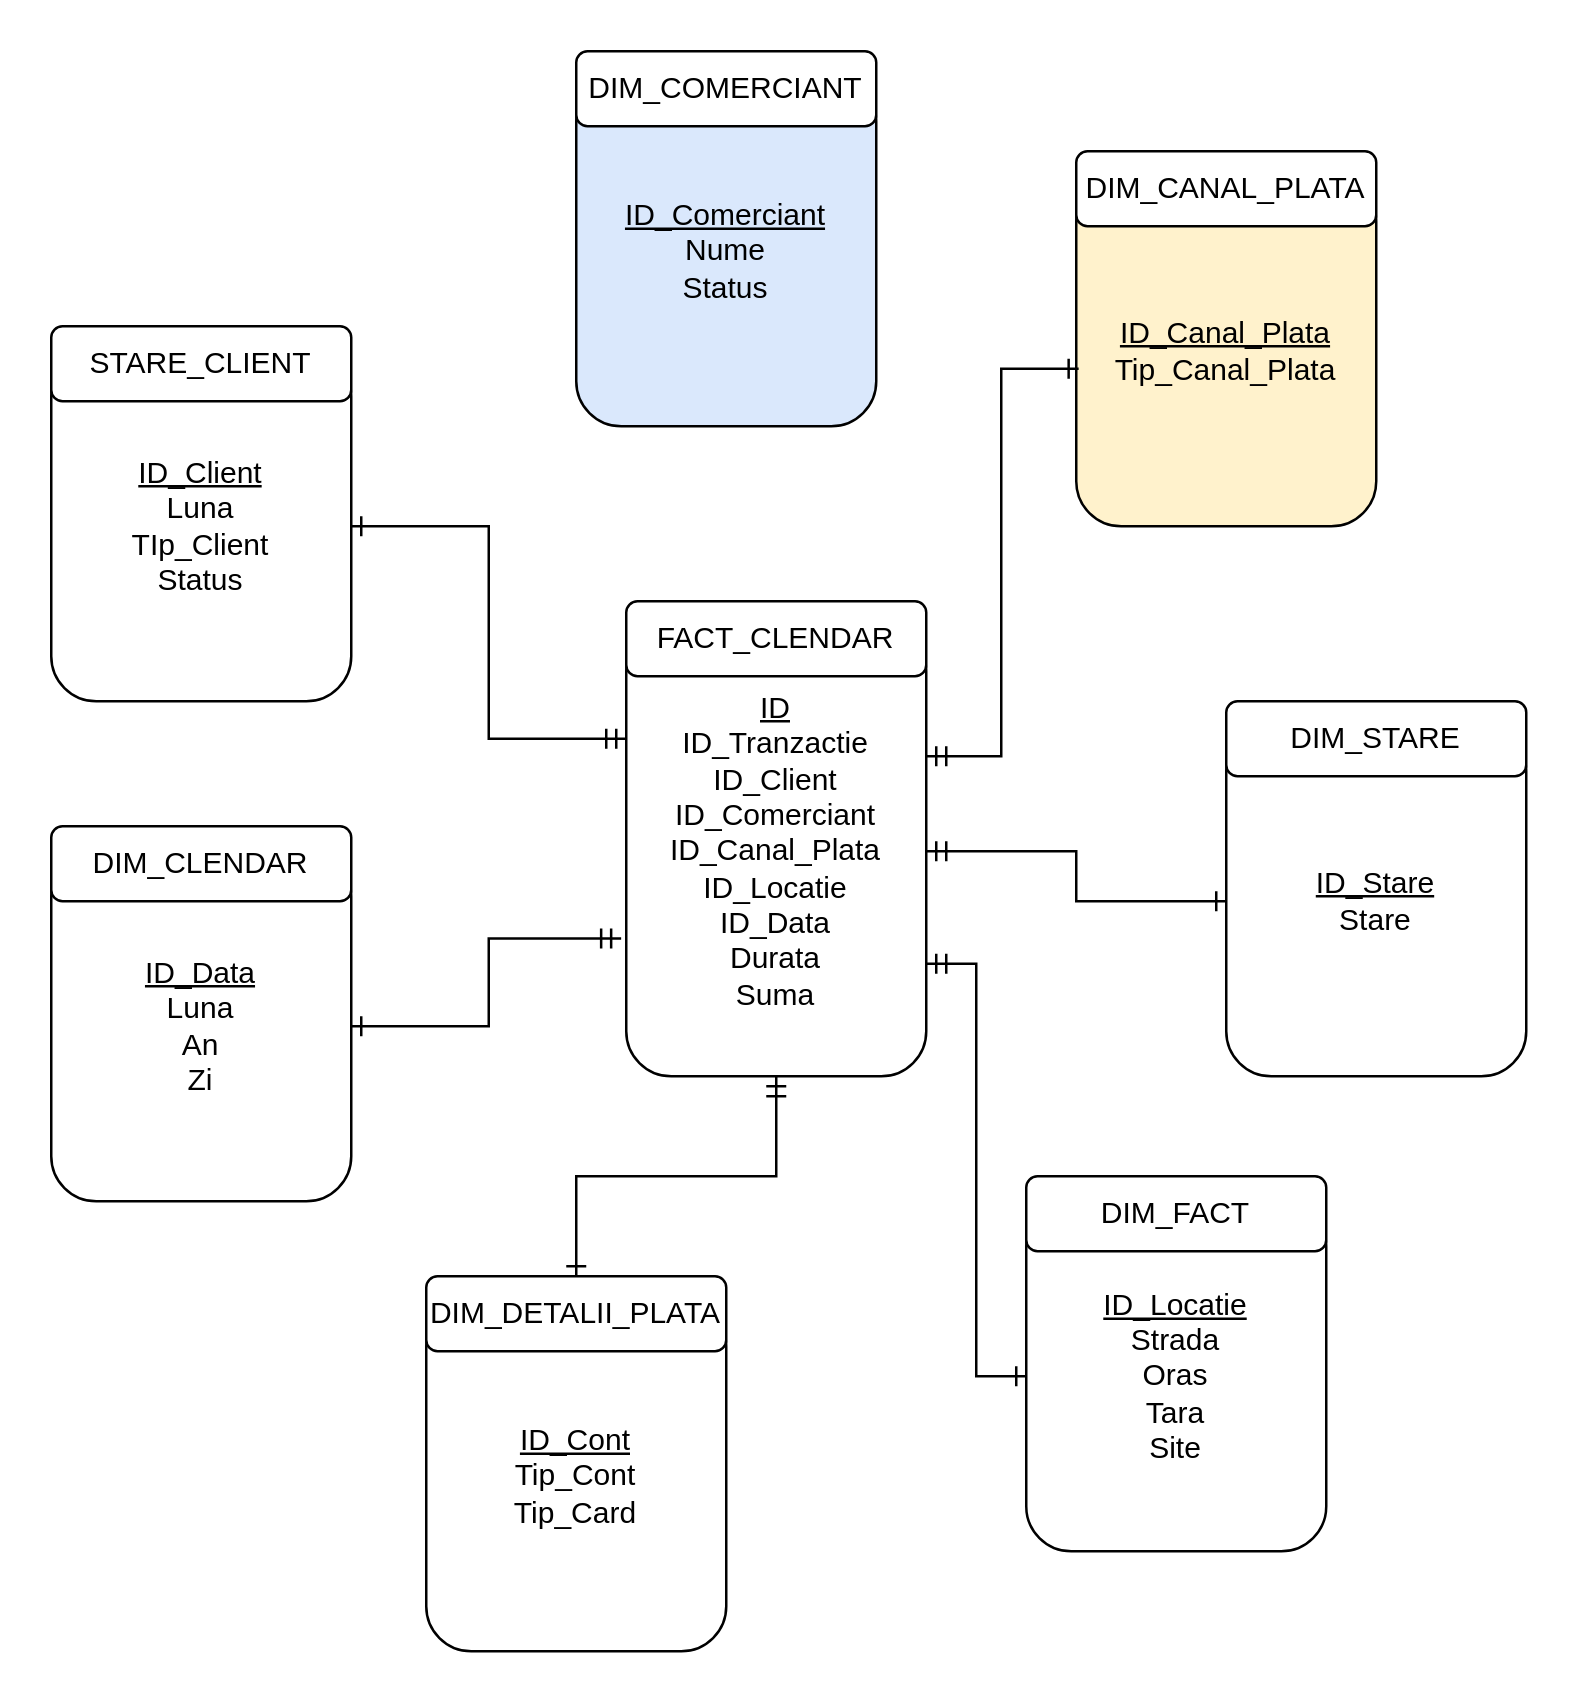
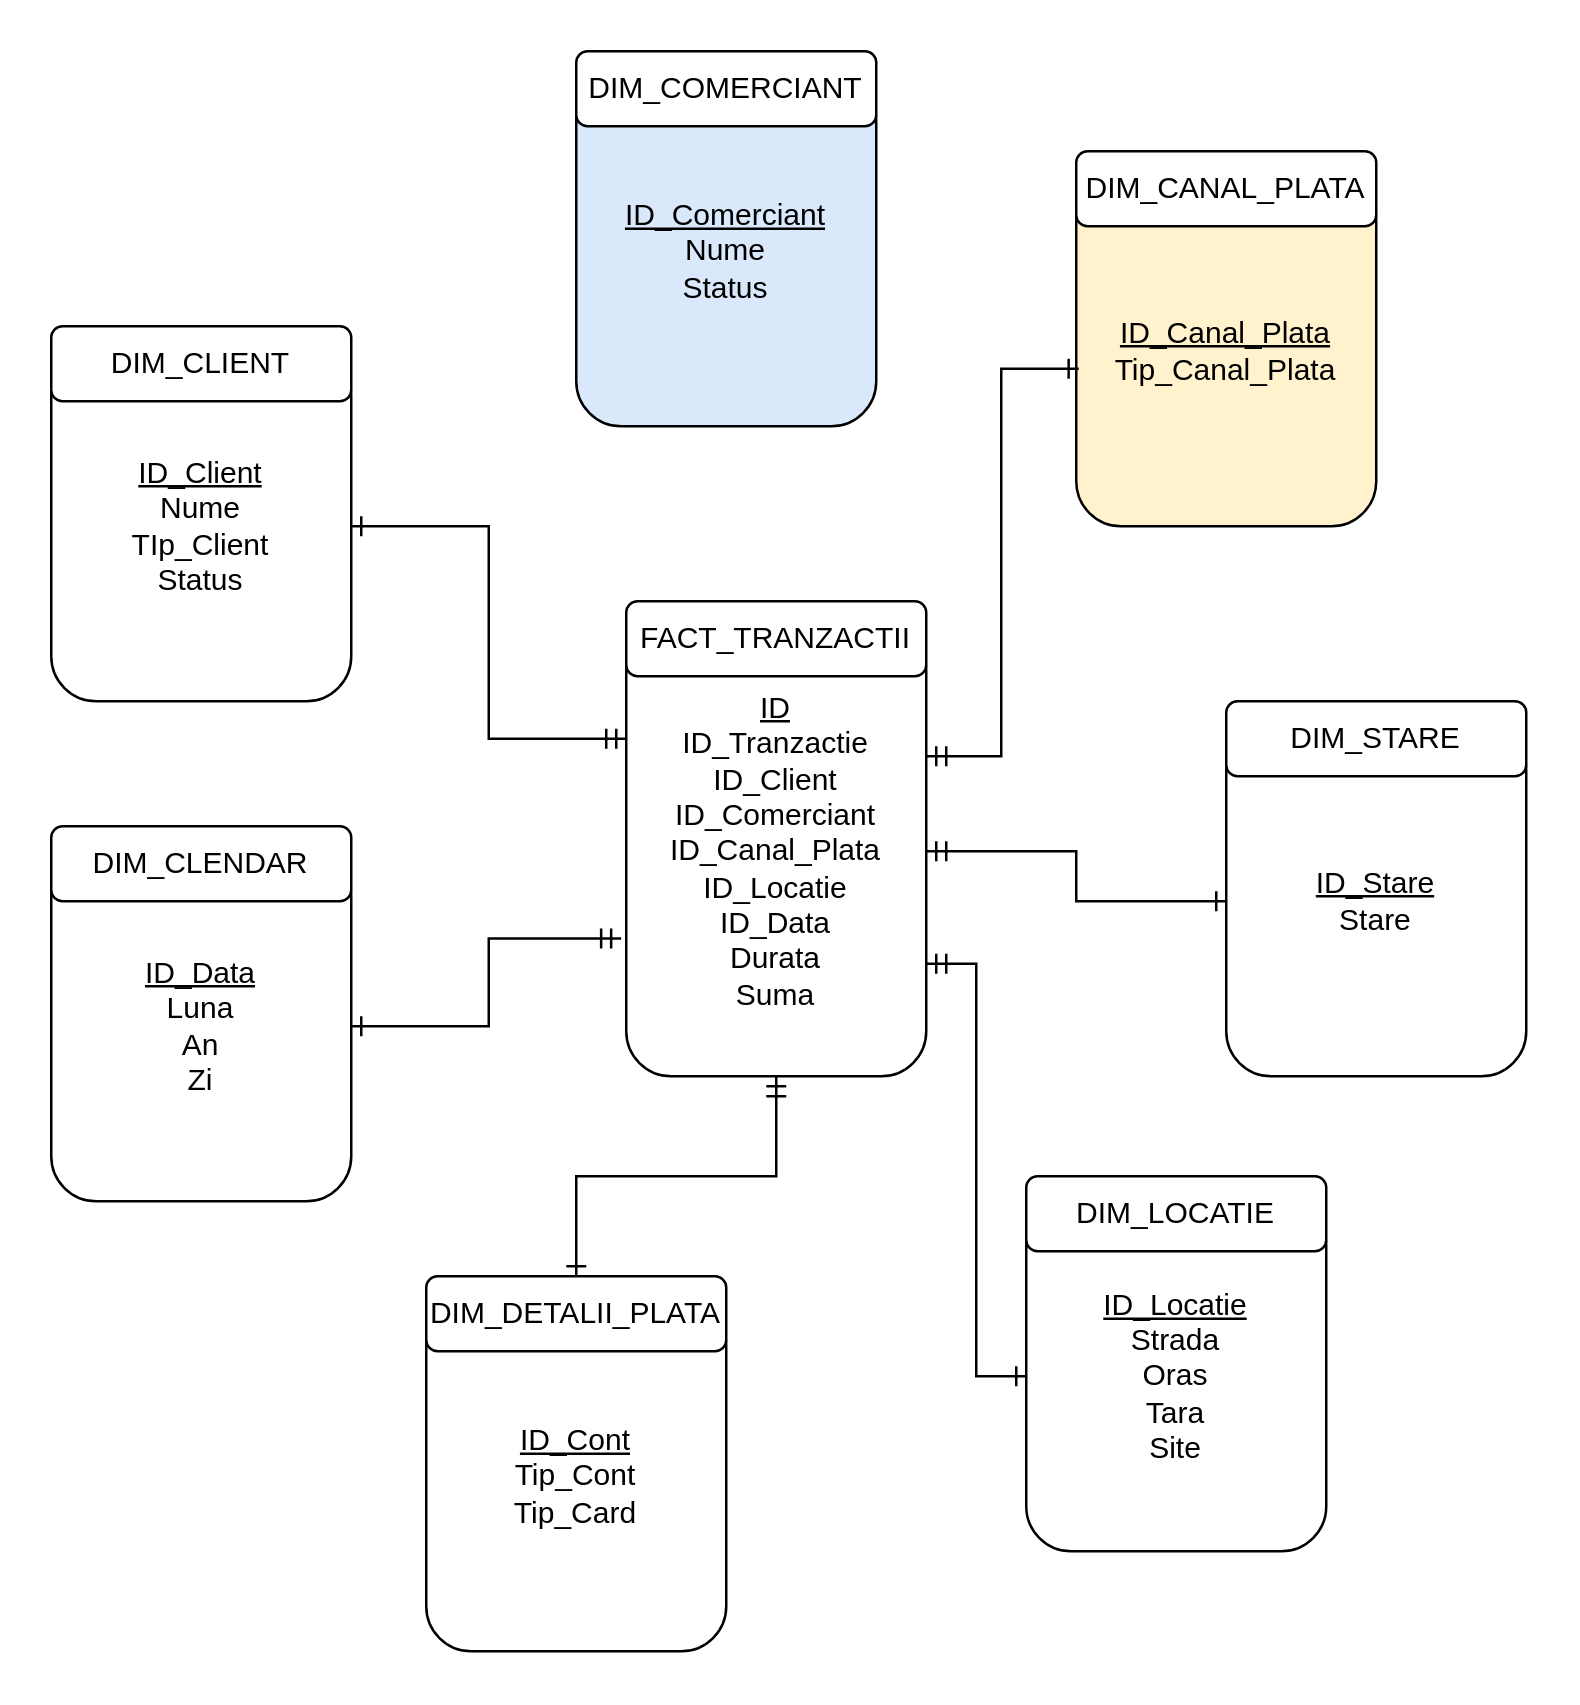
node "STARE_CLIENT": label "STARE_CLIENT" -> "DIM_CLIENT"
node "ID_Client Luna TIp_Client Status": label "ID_Client Luna TIp_Client Status" -> "ID_Client Nume TIp_Client Status"
node "FACT_CLENDAR": label "FACT_CLENDAR" -> "FACT_TRANZACTII"
node "DIM_FACT": label "DIM_FACT" -> "DIM_LOCATIE"
